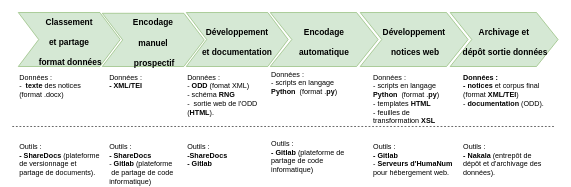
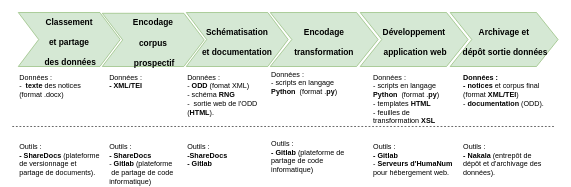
node "Classement et partage format données": label "Classement et partage format données" -> "Classement et partage des données"
node "Développement et documentation": label "Développement et documentation" -> "Schématisation et documentation"
node "Encodage automatique": label "Encodage automatique" -> "Encodage transformation"
node "Développement notices web": label "Développement notices web" -> "Développement application web"
node "Encodage manuel prospectif": label "Encodage manuel prospectif" -> "Encodage corpus prospectif"
